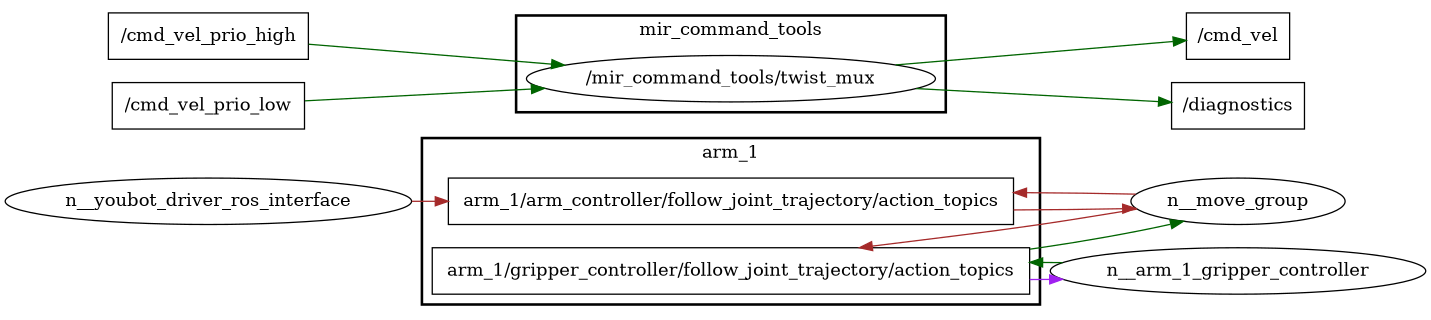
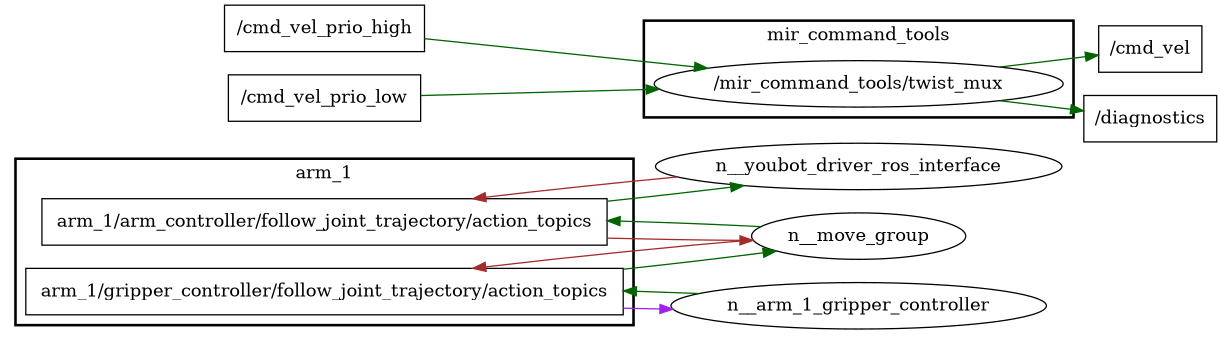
edge "n__move_group" -> "arm_1/arm_controller/follow_joint_trajectory/action_topics": color brown -> darkgreen
edge "arm_1/arm_controller/follow_joint_trajectory/action_topics" -> "n__youbot_driver_ros_interface": added
